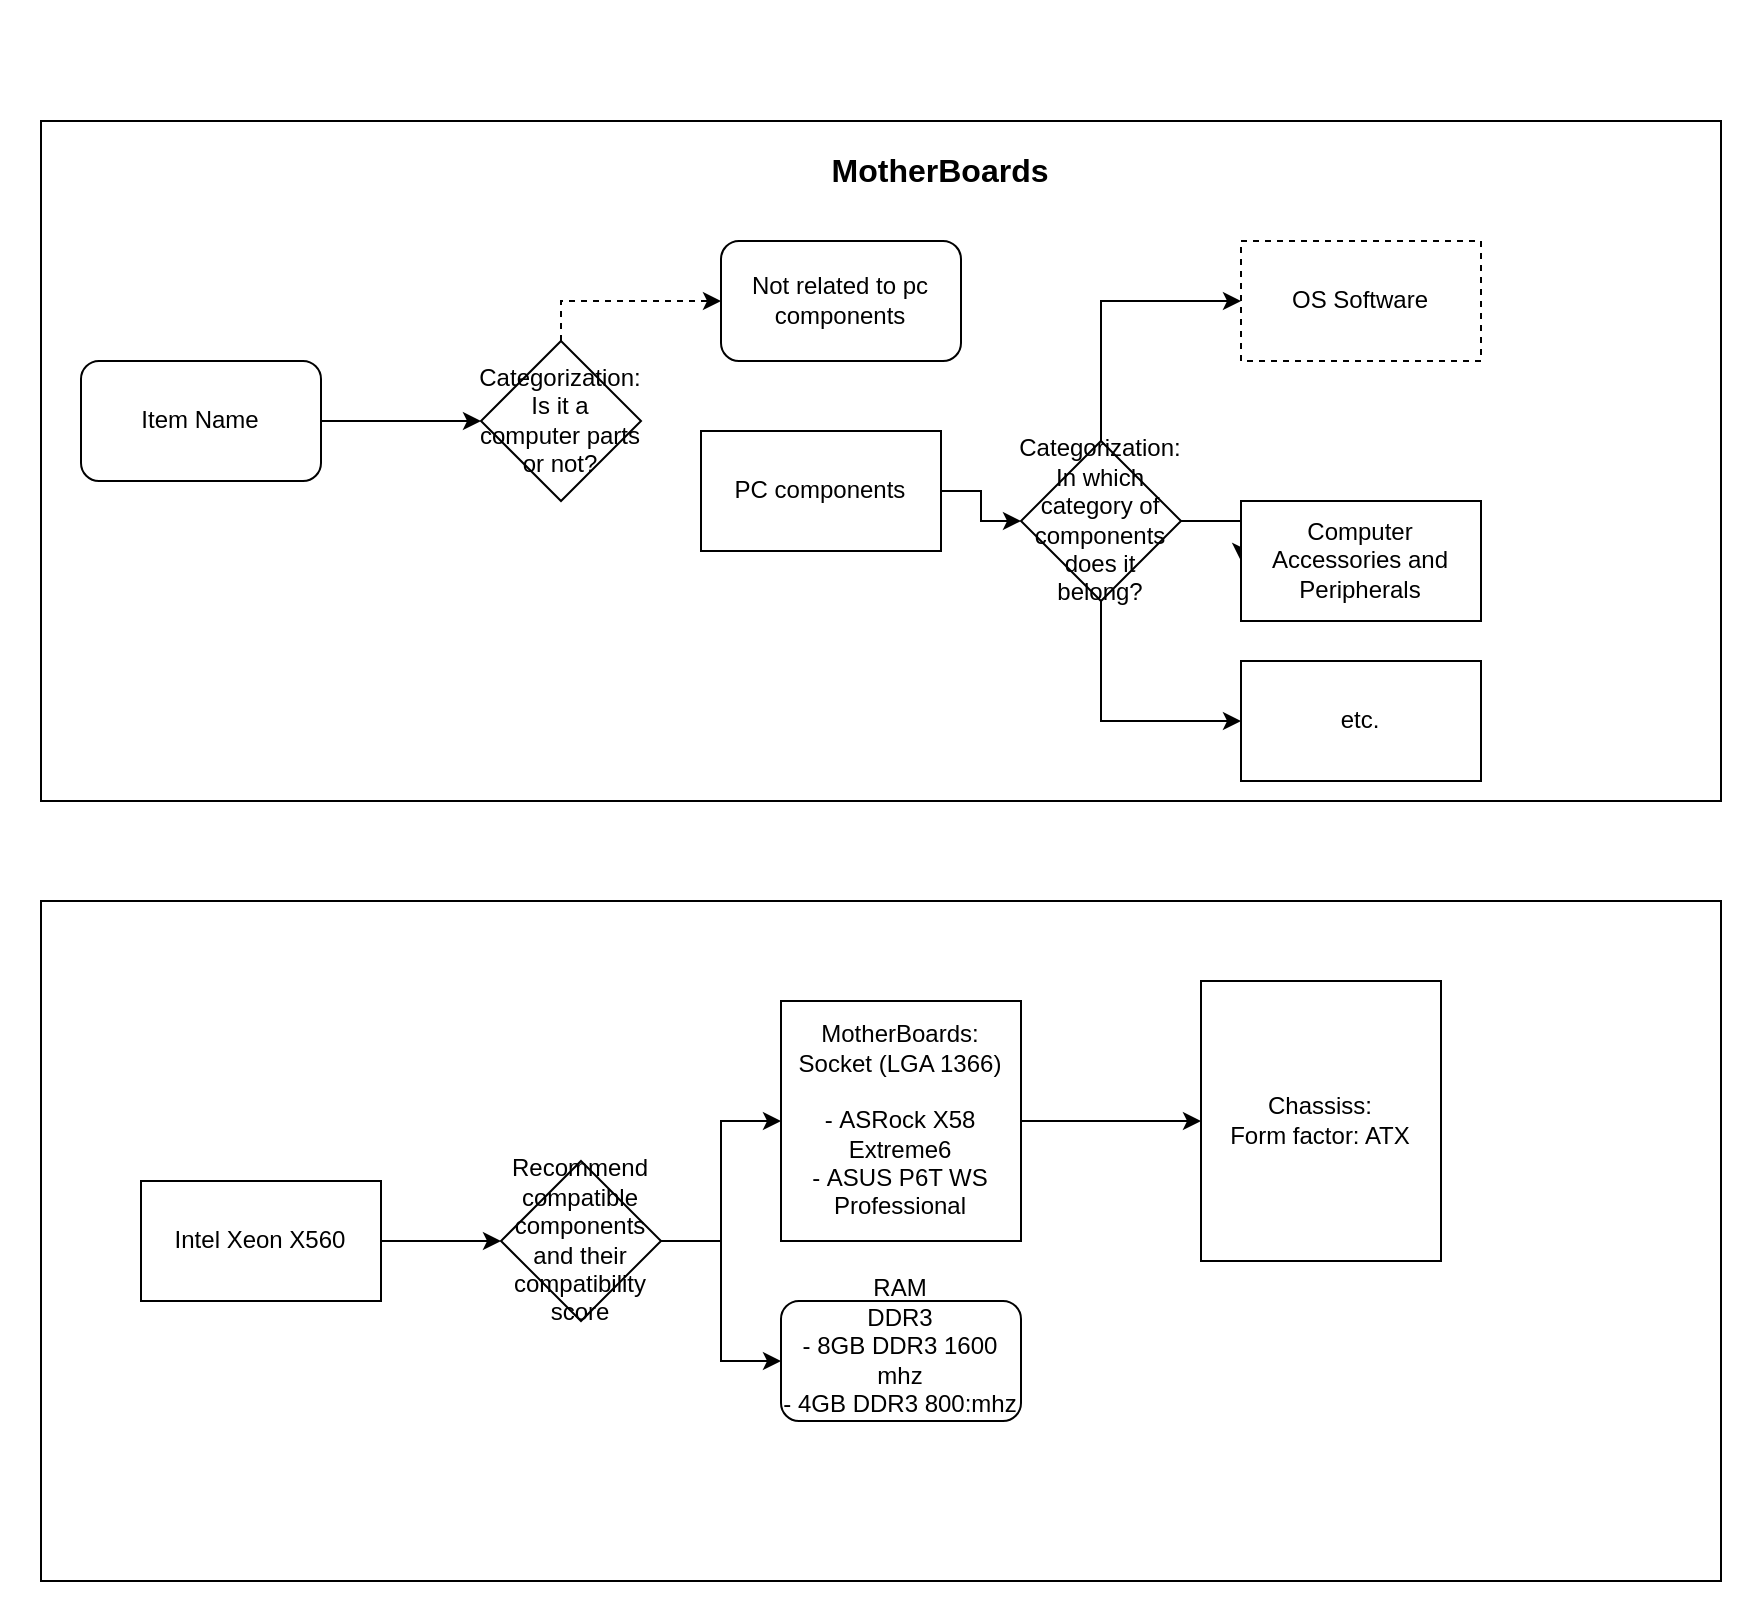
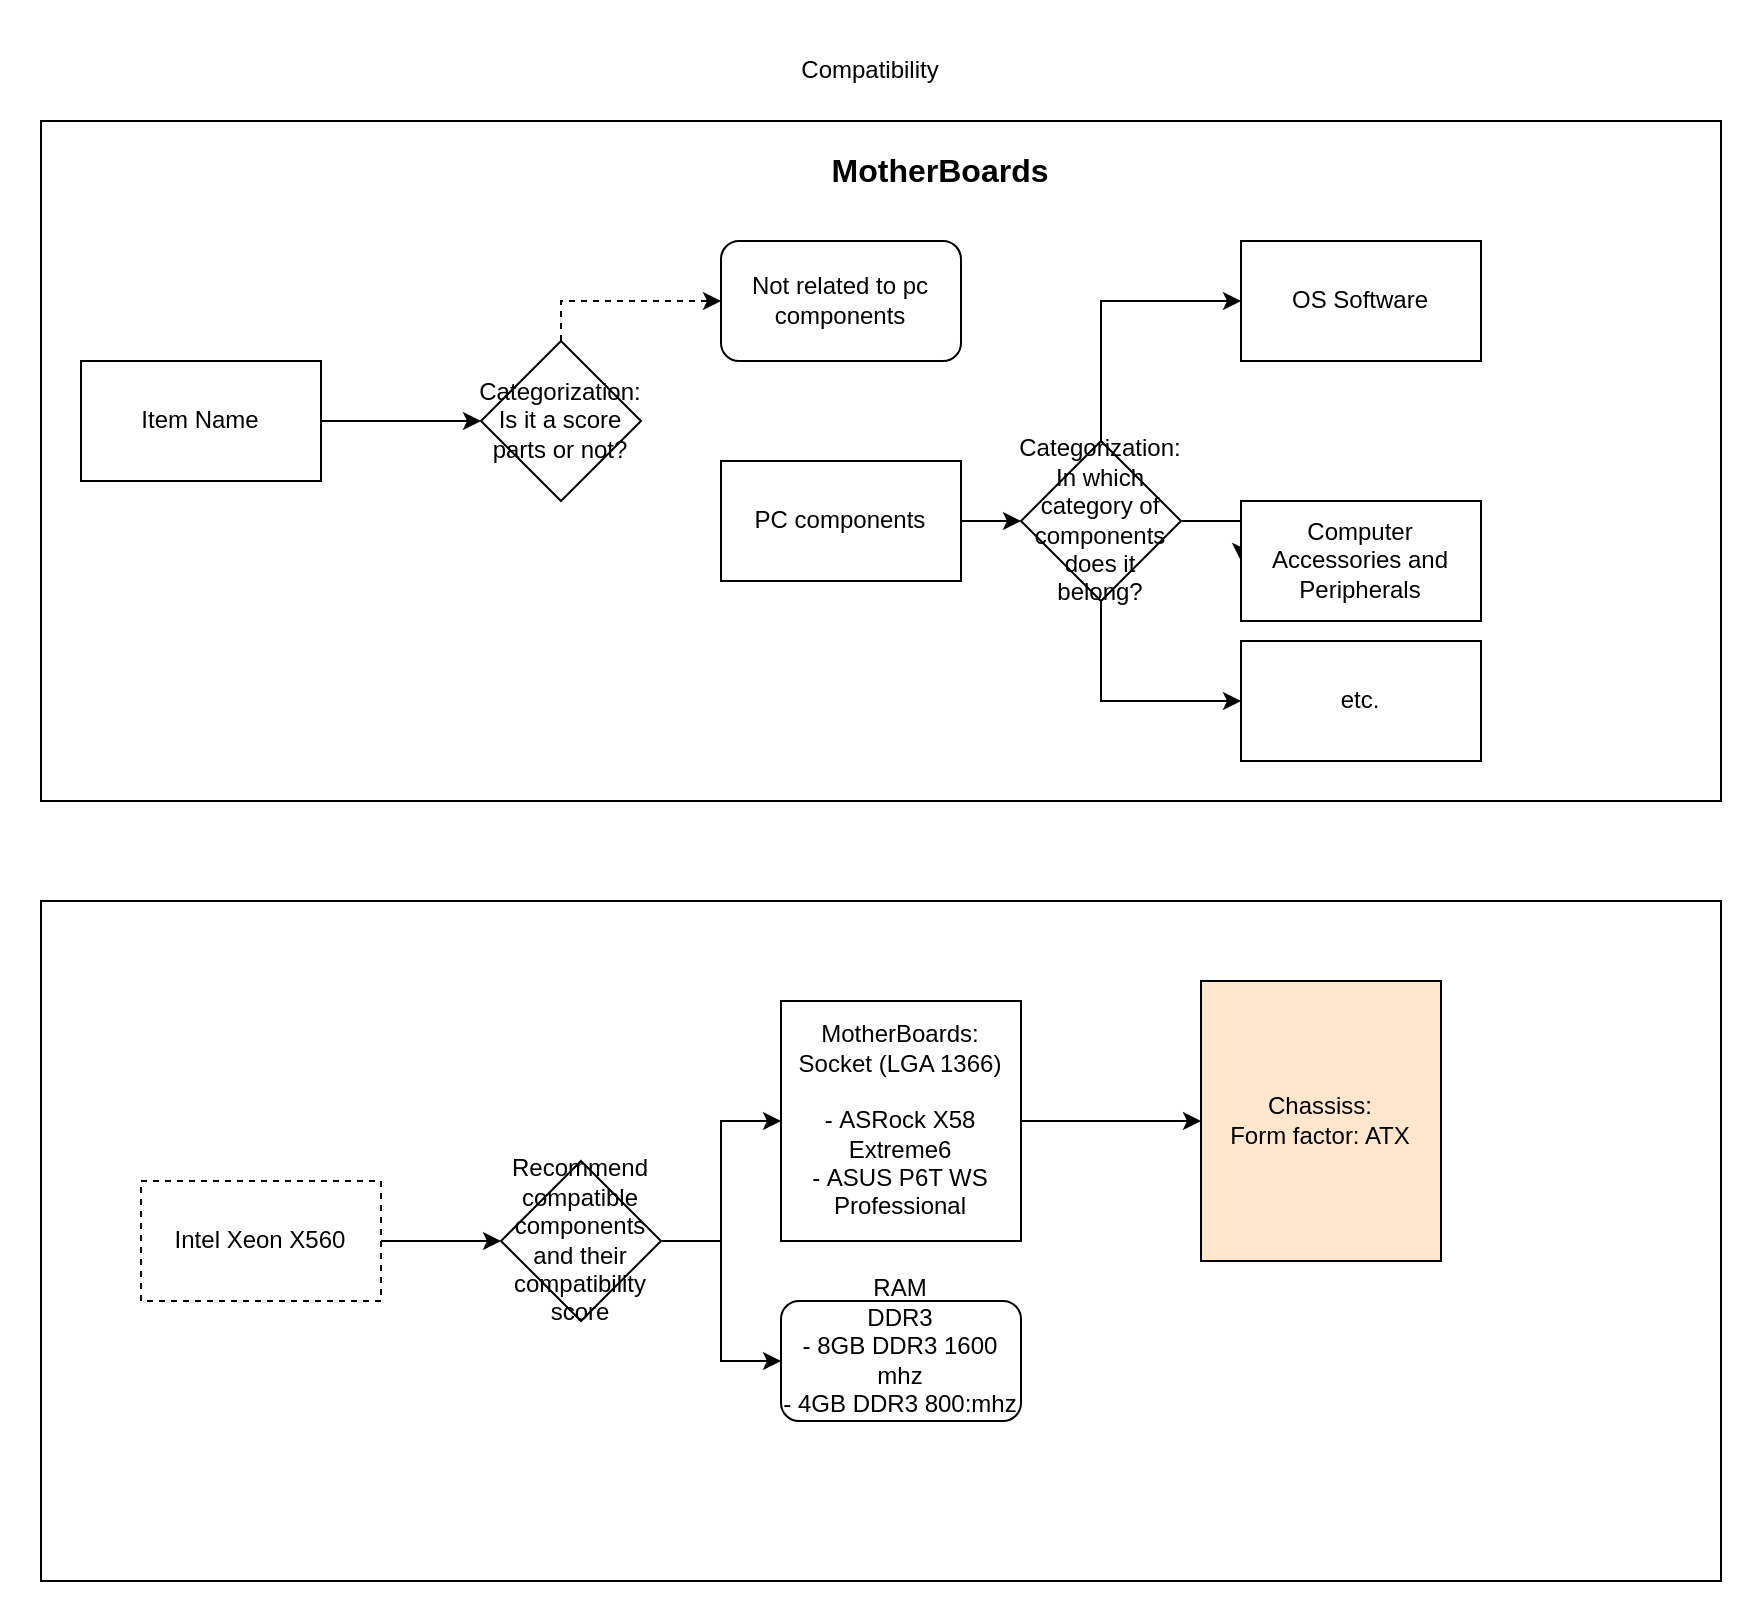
node "Compatibility": added
node "OS Software": style dashed -> solid
node "Item Name": shape rounded rectangle -> rectangle
node "Categorization: Is it a computer parts or not?": label "Categorization: Is it a computer parts or not?" -> "Categorization: Is it a score parts or not?"
node "PC components": moved (821, 491) -> (841, 521)
node "etc.": moved (1361, 721) -> (1361, 701)
node "Chassiss: Form factor: ATX": fillcolor #ffffff -> #ffe6cc
node "Intel Xeon X560": style solid -> dashed
